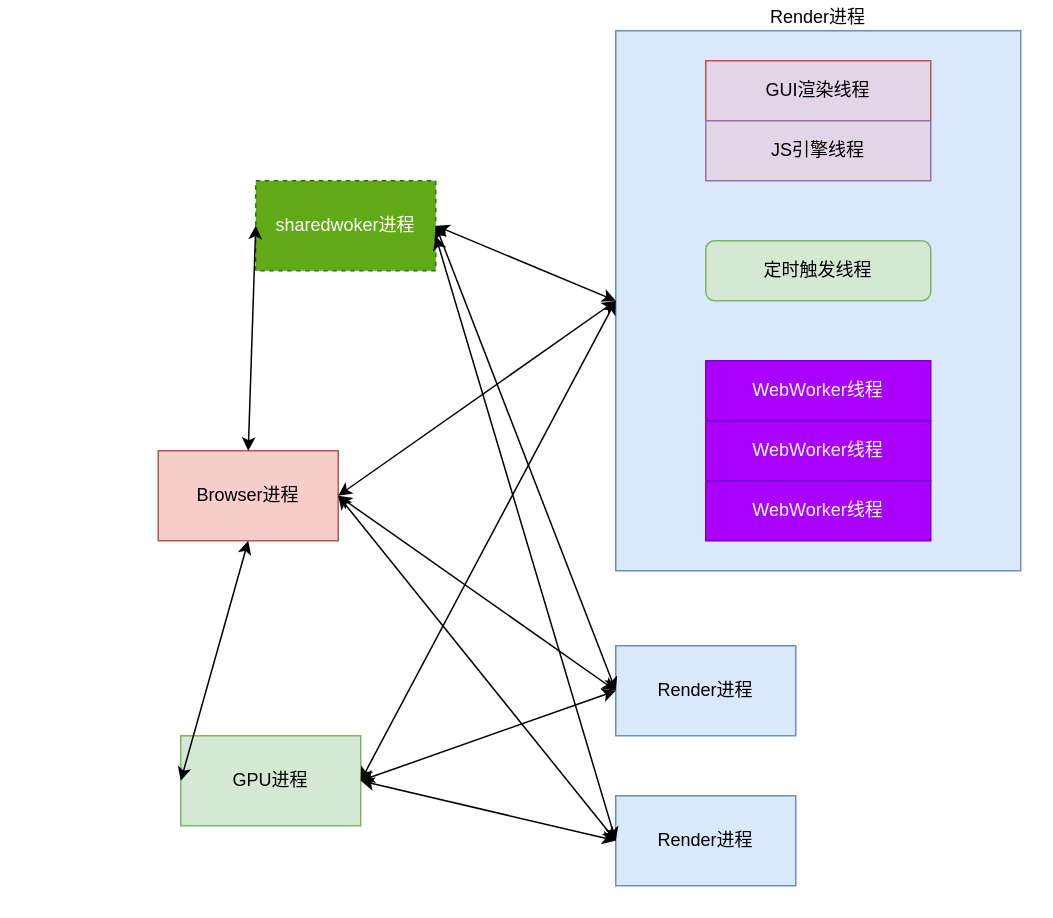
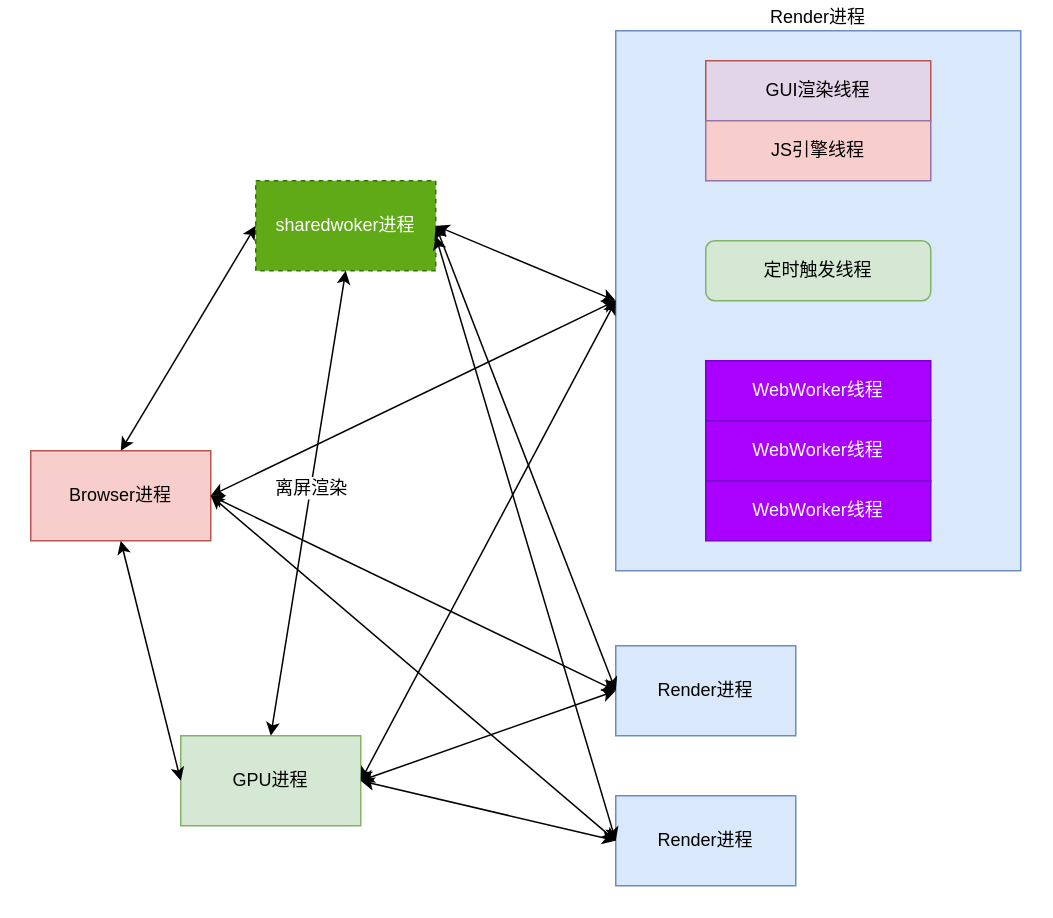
node "JS引擎线程": fillcolor #e1d5e7 -> #f8cecc
node "Browser进程": moved (248, 496) -> (121, 496)
edge "sharedwoker进程" -- "GPU进程": added, label "离屏渲染"
